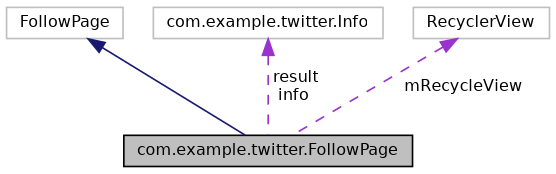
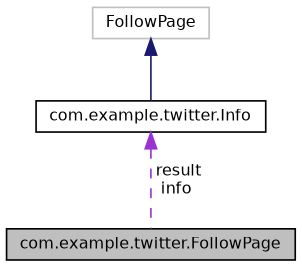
node "com.example.twitter.Info": color grey75 -> black
node "RecyclerView": removed
edge "com.example.twitter.FollowPage" -> "FollowPage": now "com.example.twitter.Info" -> "FollowPage"
